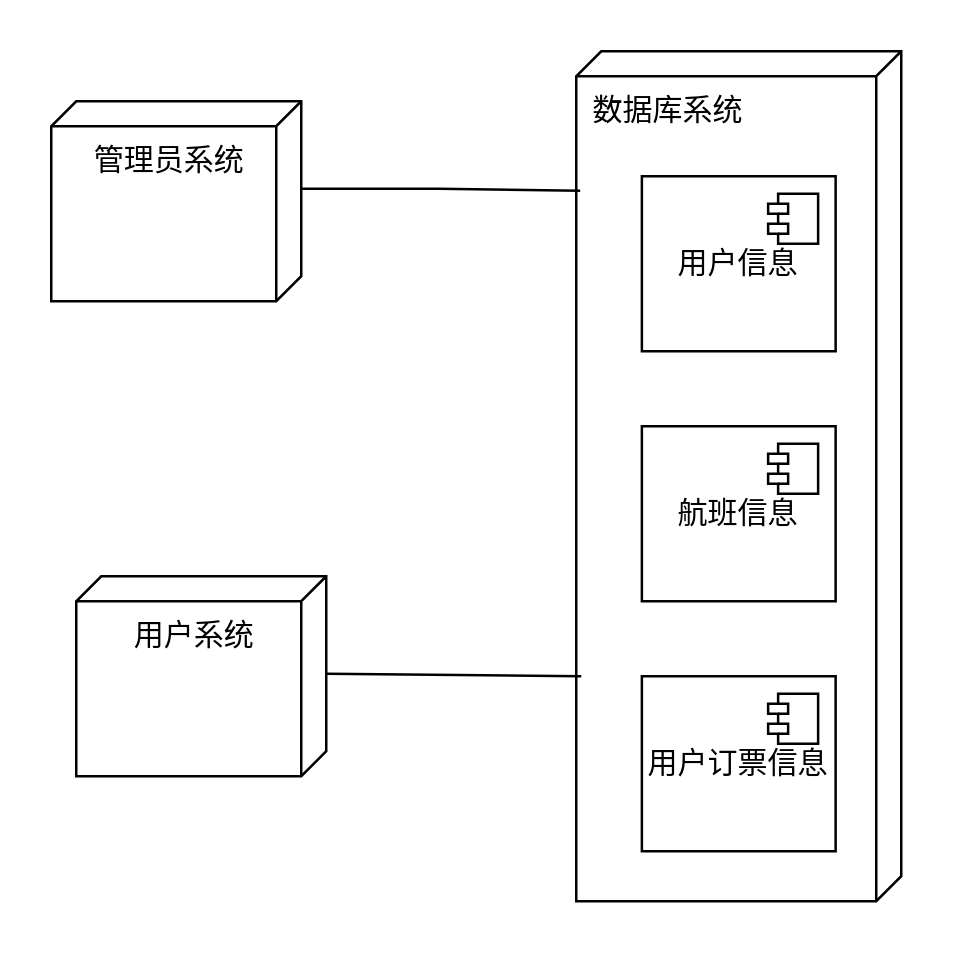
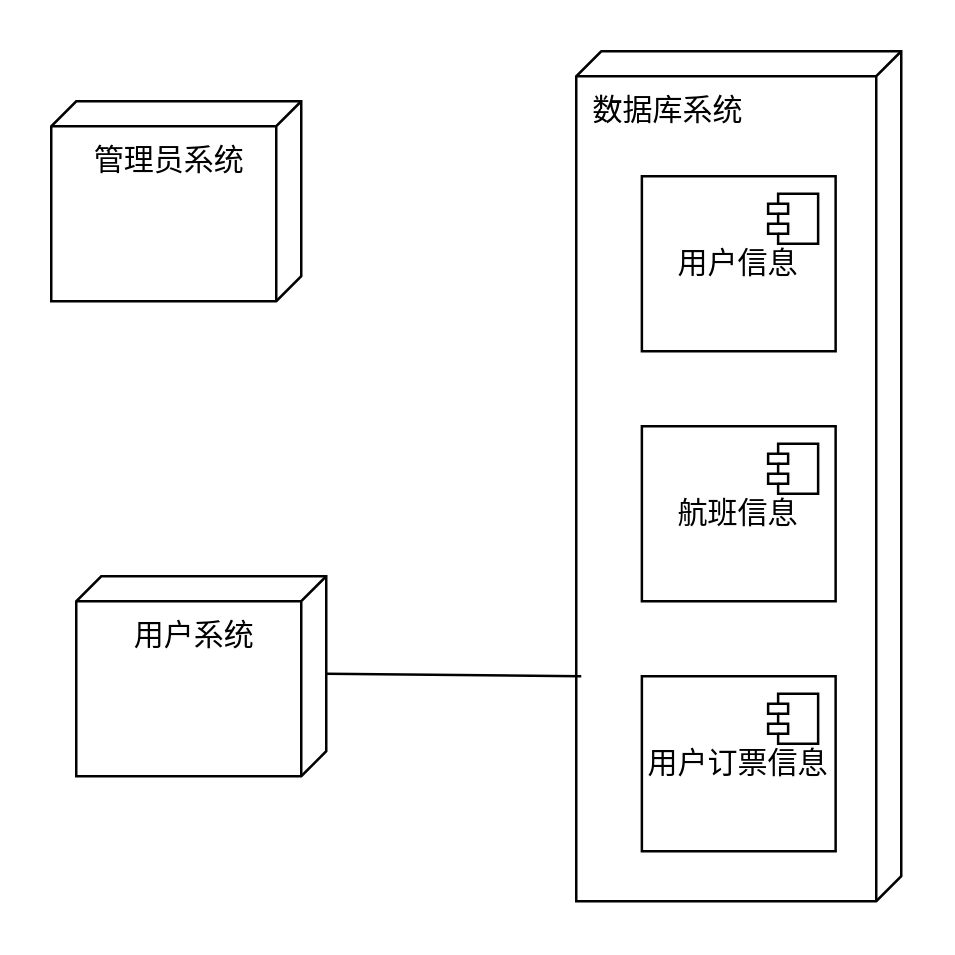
edge "管理员系统" -> "数据库系统": removed
